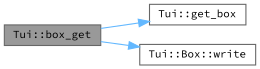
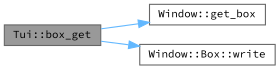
node "Tui::get_box": label "Tui::get_box" -> "Window::get_box"
node "Tui::Box::write": label "Tui::Box::write" -> "Window::Box::write"
